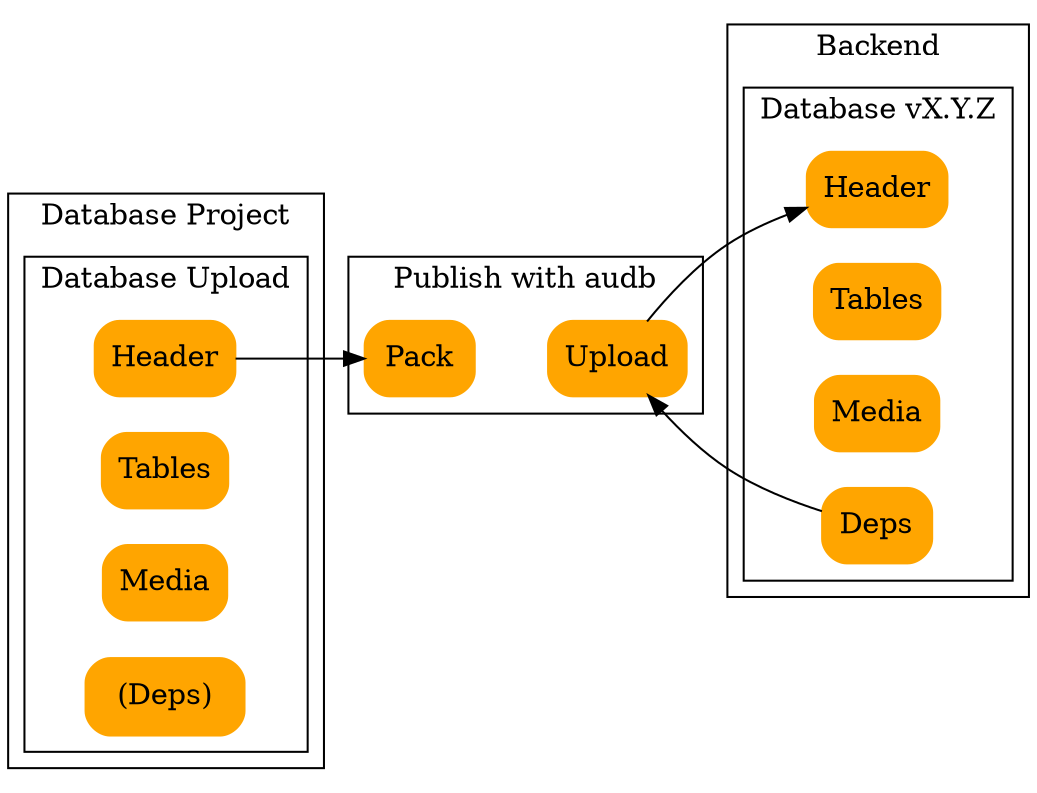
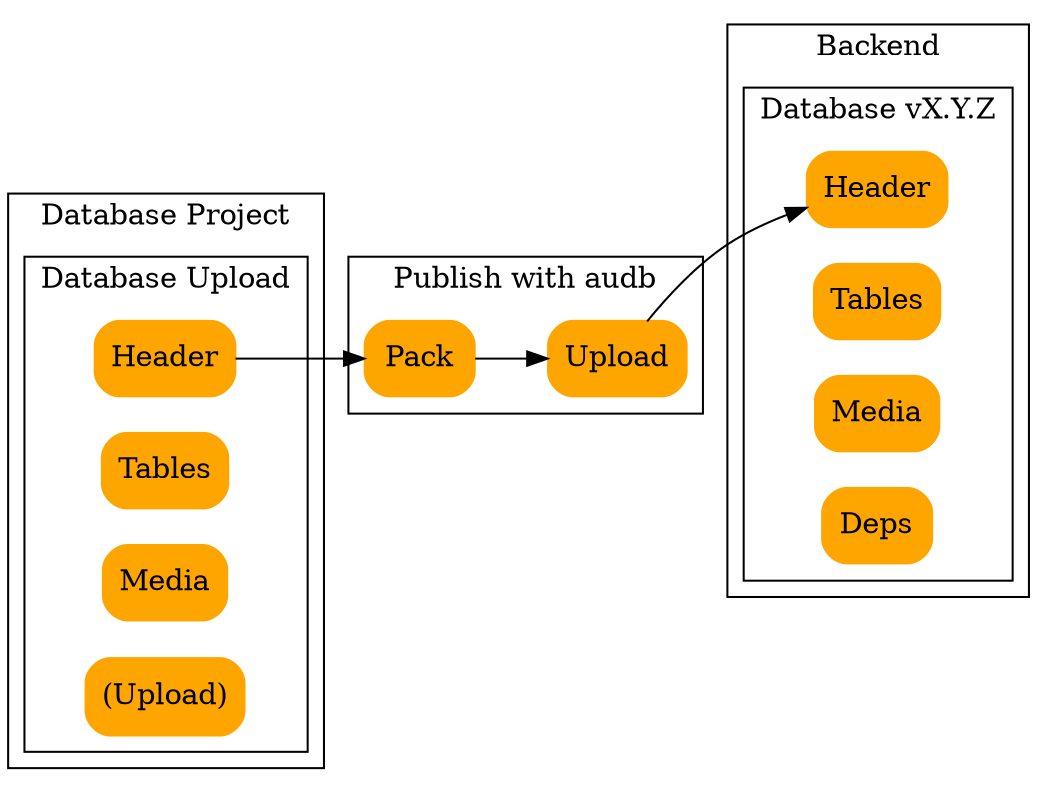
edge "Deps" -> "Upload": now "Pack" -> "Upload"
node "(Deps)": label "(Deps)" -> "(Upload)"
